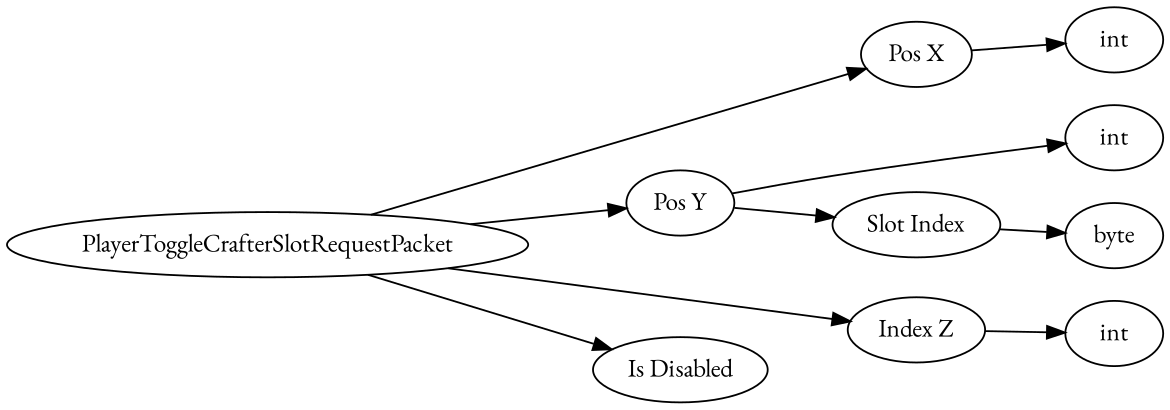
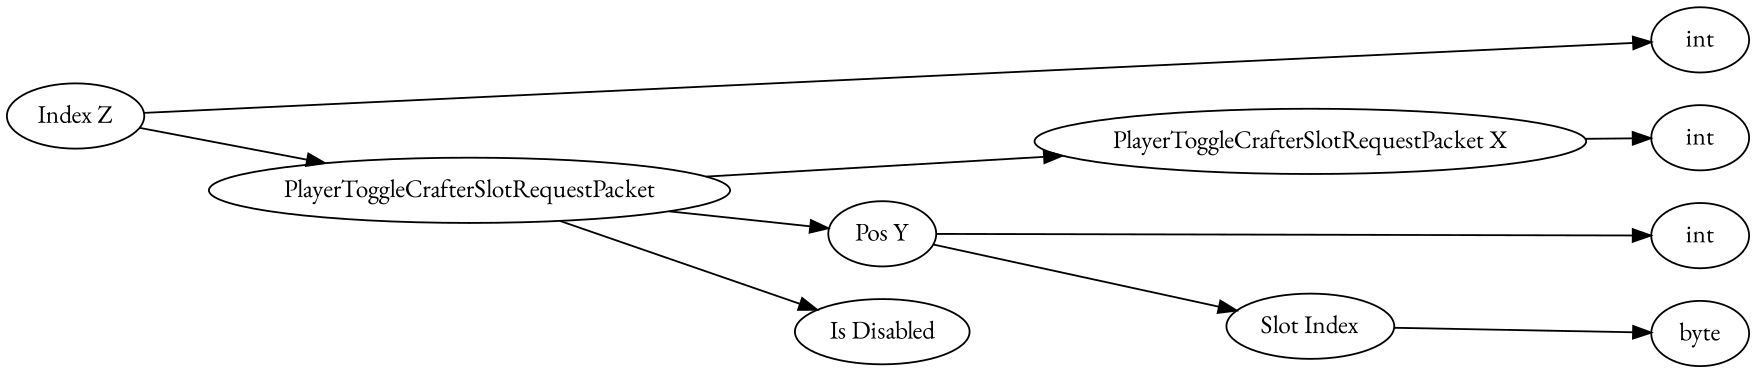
node "Pos X": label "Pos X" -> "PlayerToggleCrafterSlotRequestPacket X"
edge "PlayerToggleCrafterSlotRequestPacket" -> "Index Z": reversed
